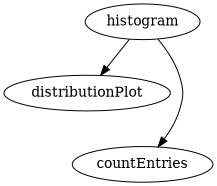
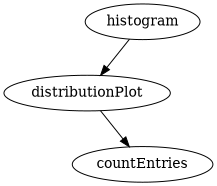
edge "histogram" -> "countEntries": now "distributionPlot" -> "countEntries"
